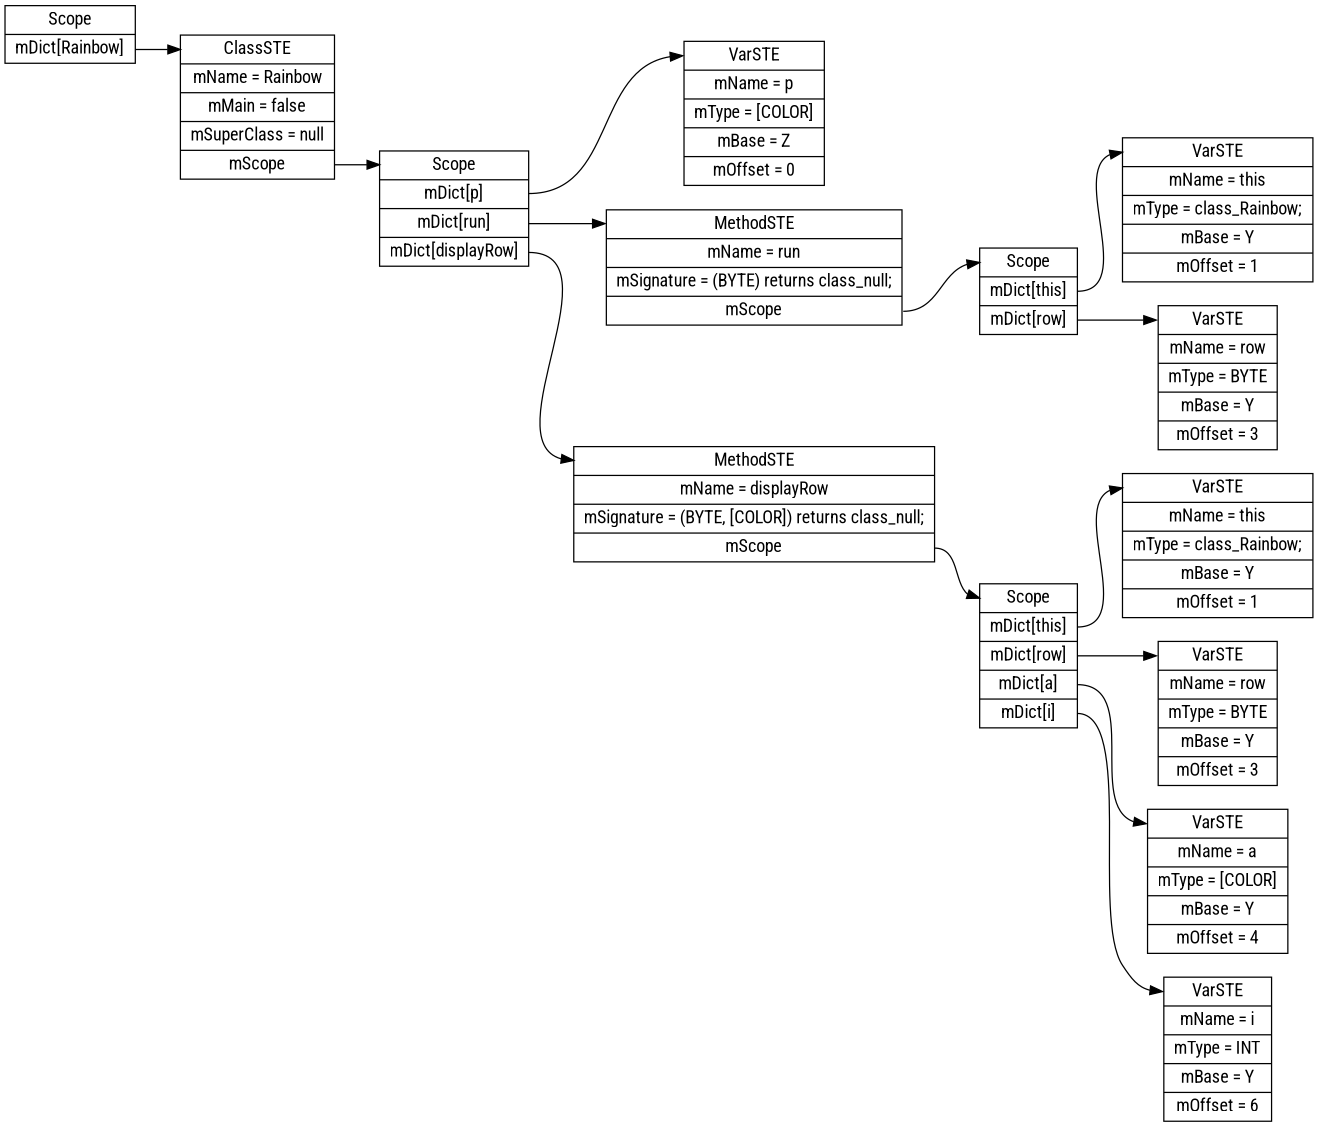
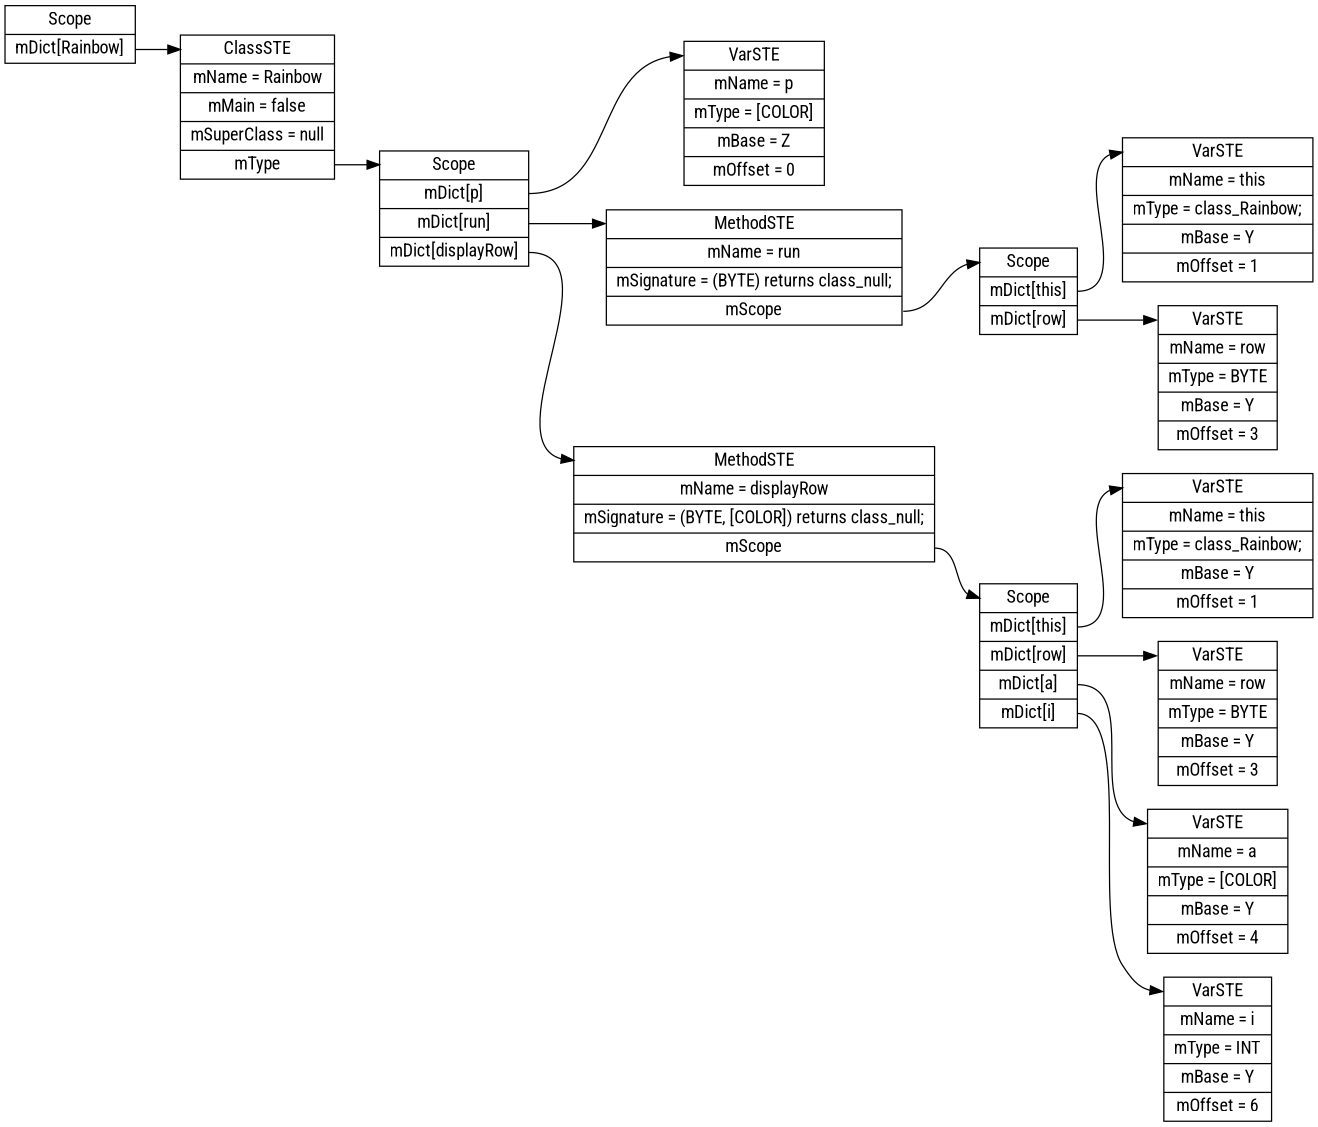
node "ClassSTE": text "mScope" -> "mType"
